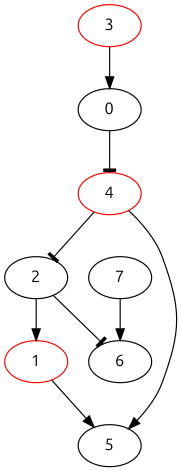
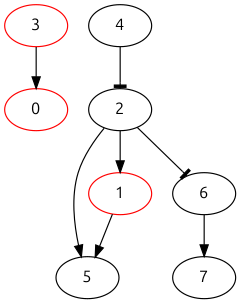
node "0": color black -> red
edge "0" -> "4": removed
node "4": color red -> black
edge "7" -> "6": reversed
edge "4" -> "5": now "2" -> "5"
